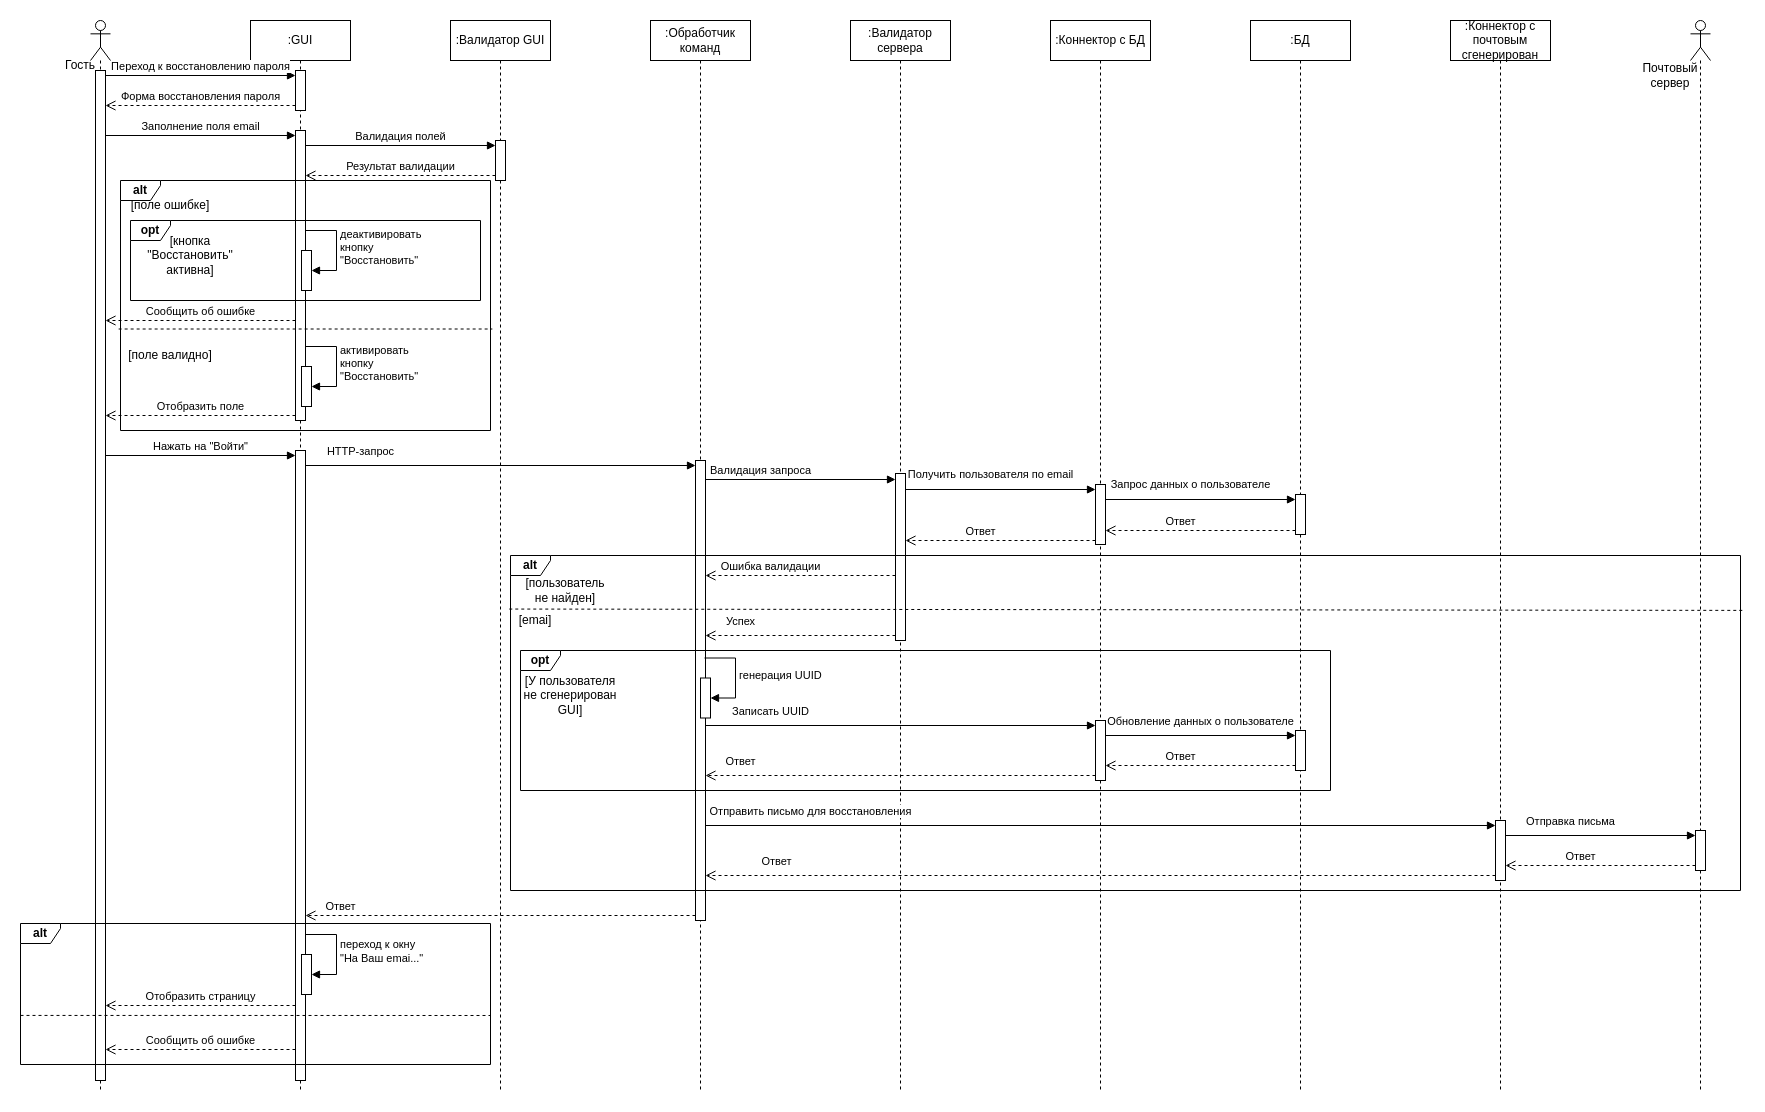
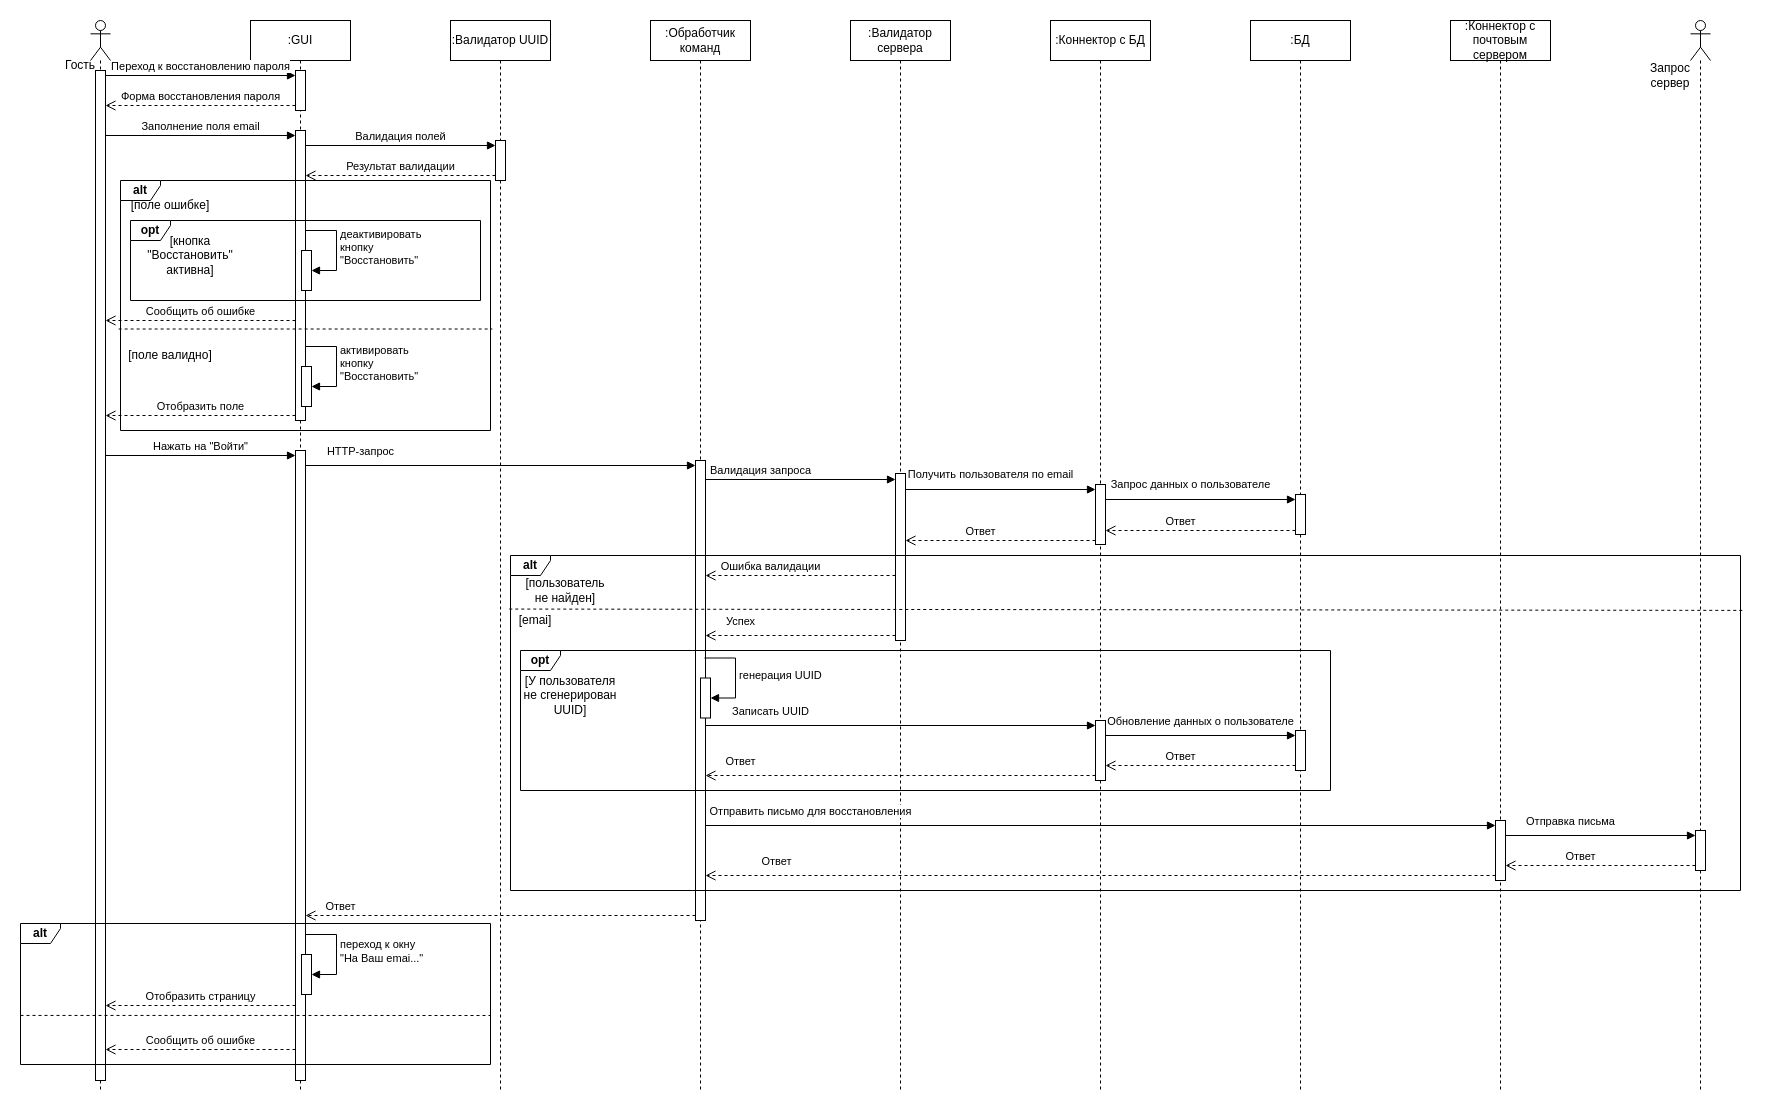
node ":Валидатор GUI": label ":Валидатор GUI" -> ":Валидатор UUID"
node ":Коннектор с почтовым сгенерирован": label ":Коннектор с почтовым сгенерирован" -> ":Коннектор с почтовым сервером"
node "Почтовый сервер": label "Почтовый сервер" -> "Запрос сервер"
node "[У пользователя не сгенерирован GUI]": label "[У пользователя не сгенерирован GUI]" -> "[У пользователя не сгенерирован UUID]"
